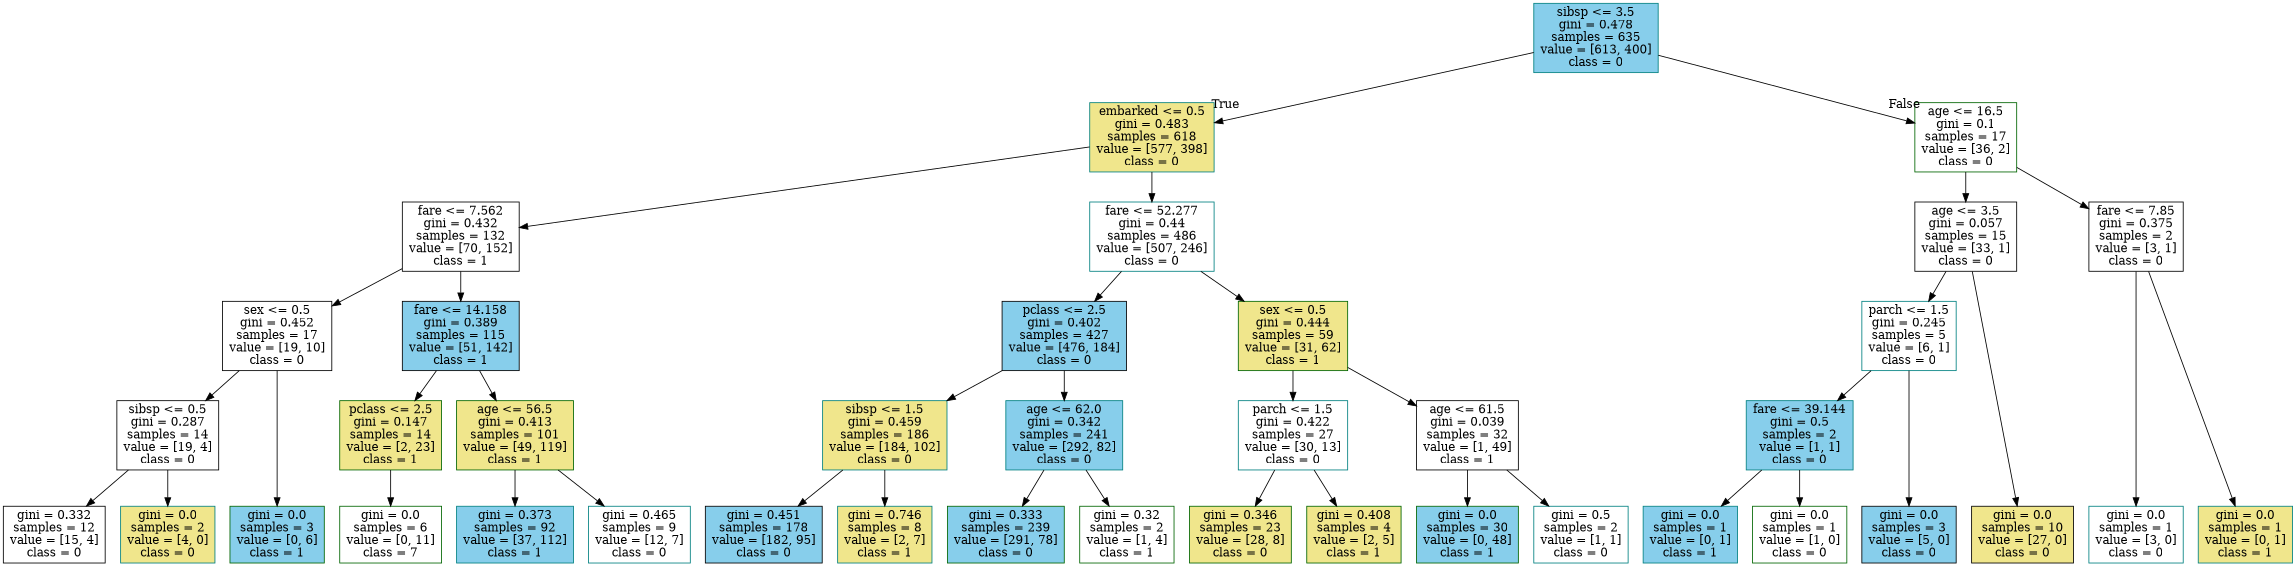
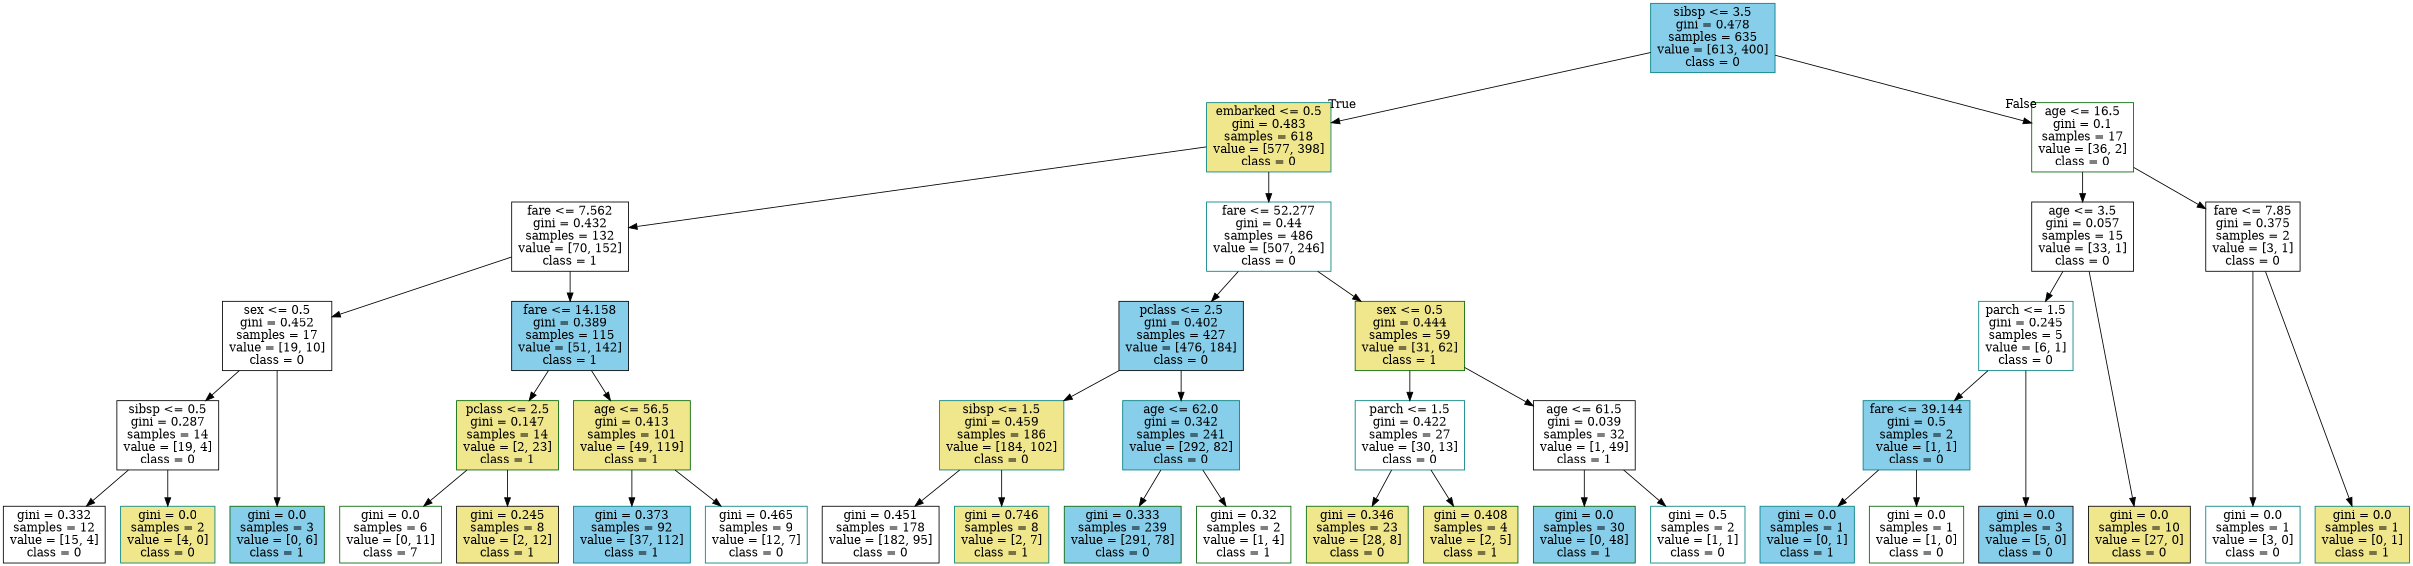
node "gini = 0.245 samples = 8 value = [2, 12] class = 1": added
node "gini = 0.451 samples = 178 value = [182, 95] class = 0": fillcolor skyblue -> white
